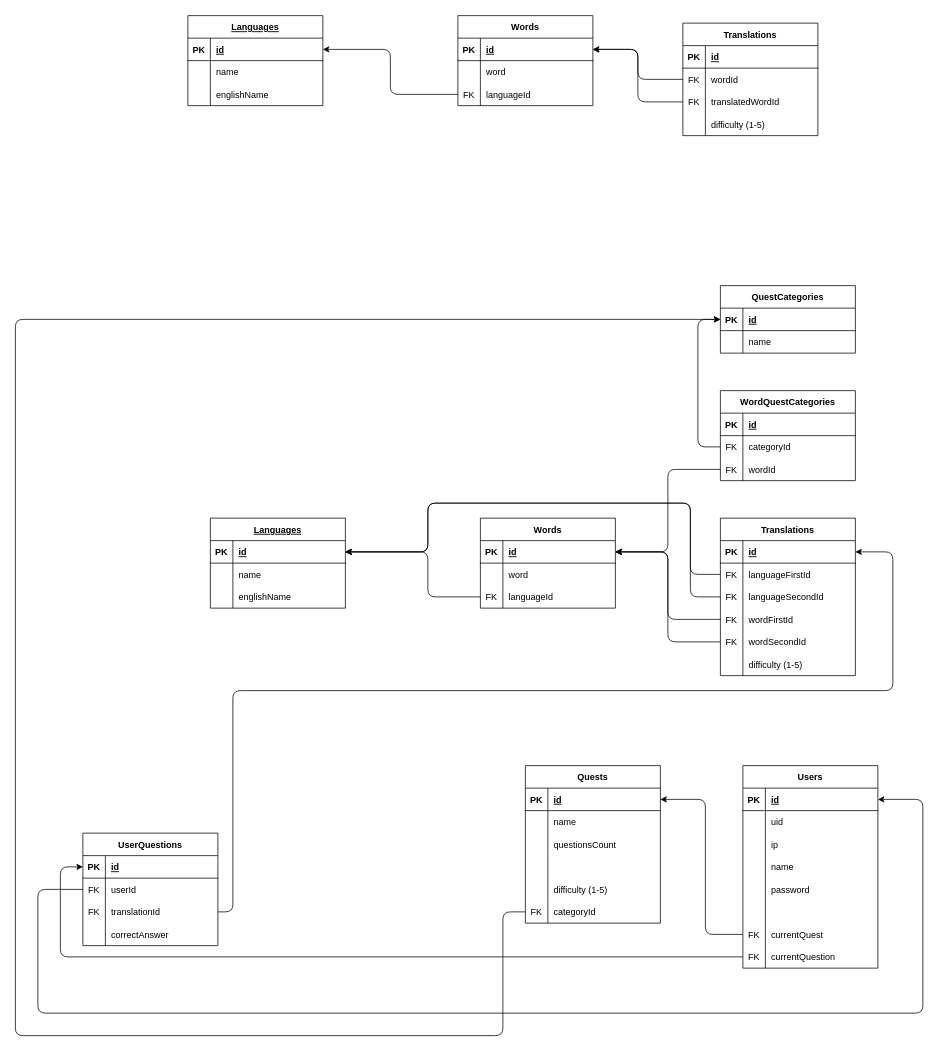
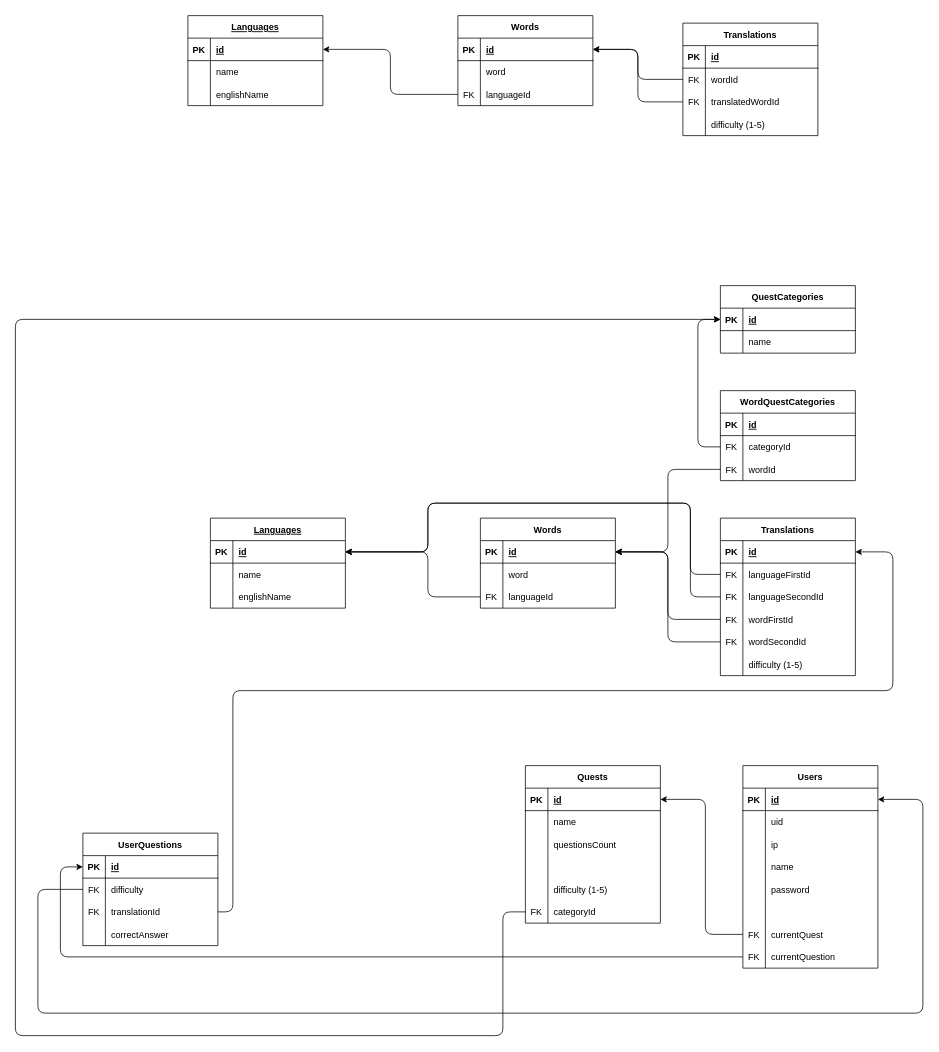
node "userId": label "userId" -> "difficulty"
